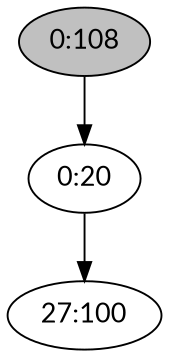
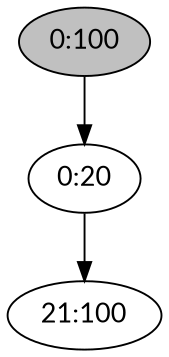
node "0:108": label "0:108" -> "0:100"
node "27:100": label "27:100" -> "21:100"
